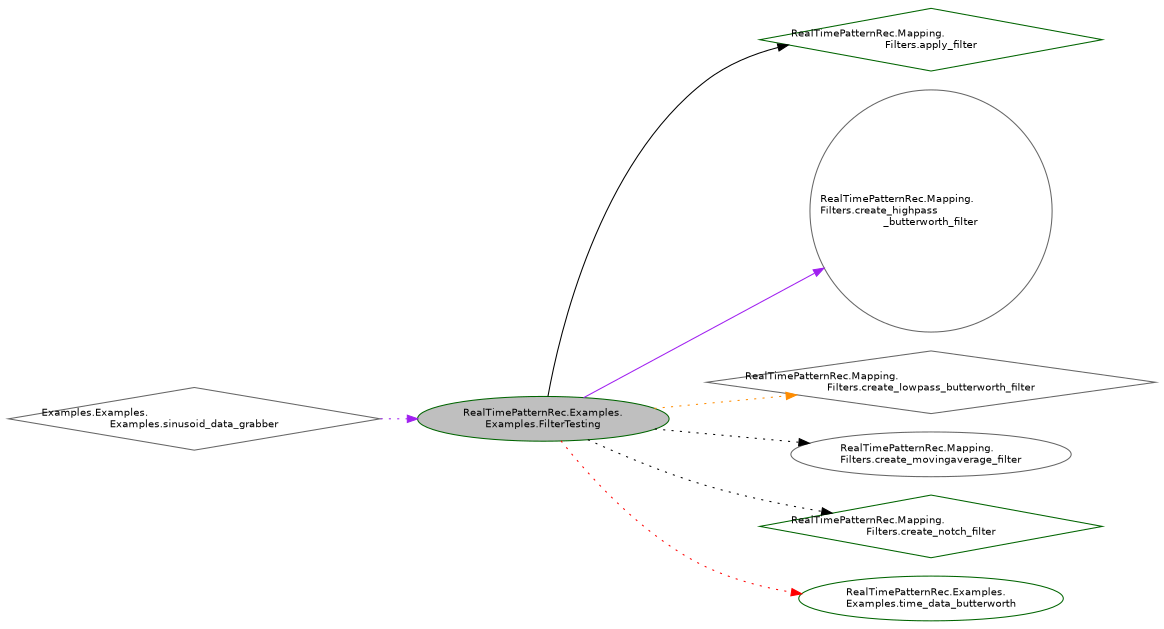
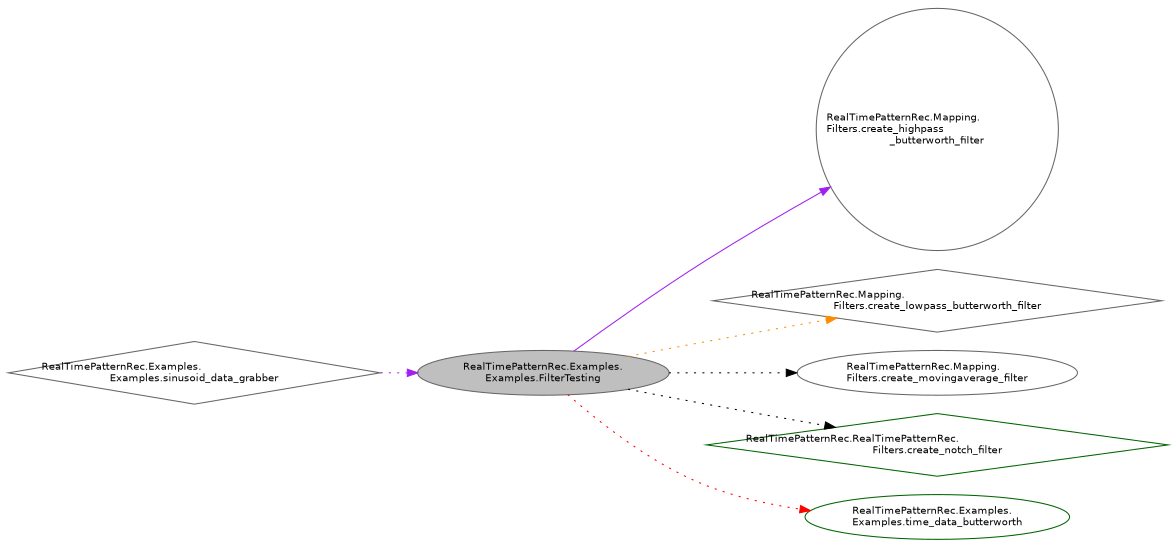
node "RealTimePatternRec.Mapping. Filters.apply_filter": removed
node "Examples.Examples. Examples.sinusoid_data_grabber": label "Examples.Examples. Examples.sinusoid_data_grabber" -> "RealTimePatternRec.Examples. Examples.sinusoid_data_grabber"
node "RealTimePatternRec.Examples. Examples.FilterTesting": color darkgreen -> gray40
node "RealTimePatternRec.Mapping. Filters.create_notch_filter": label "RealTimePatternRec.Mapping. Filters.create_notch_filter" -> "RealTimePatternRec.RealTimePatternRec. Filters.create_notch_filter"
